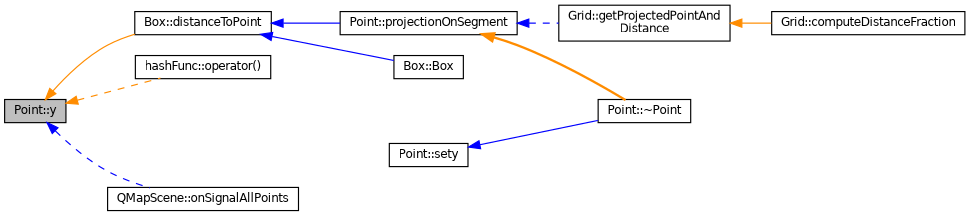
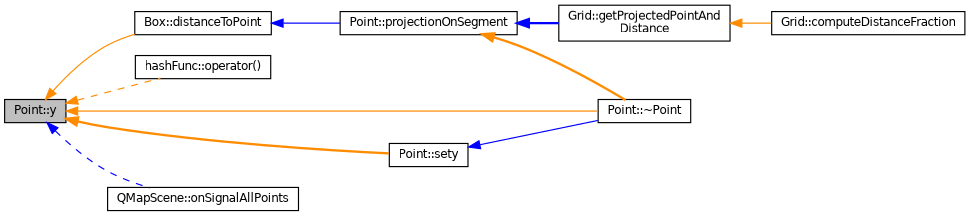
edge "Grid::getProjectedPointAnd Distance" -> "Point::projectionOnSegment": style dashed -> bold
node "Box::Box": removed
edge "Point::~Point" -> "Point::y": added
edge "Point::sety" -> "Point::y": added
